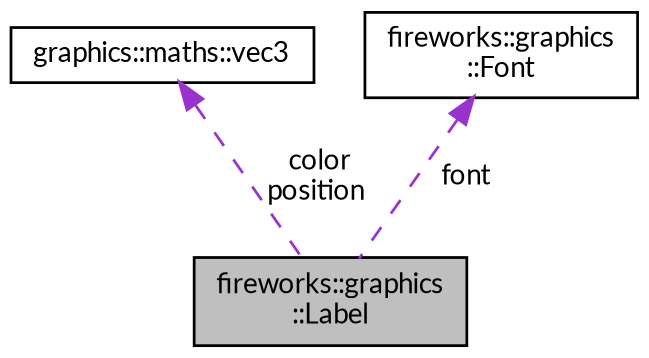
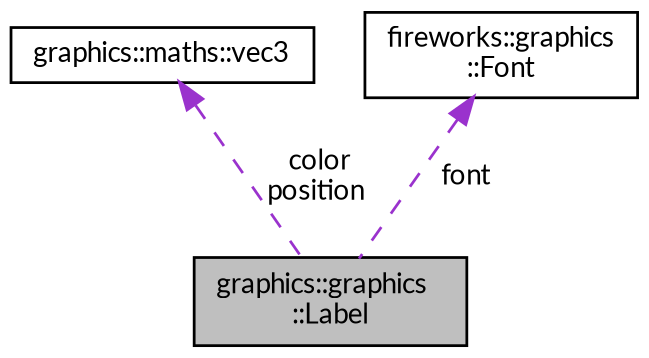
node "fireworks::graphics ::Label": label "fireworks::graphics ::Label" -> "graphics::graphics ::Label"
